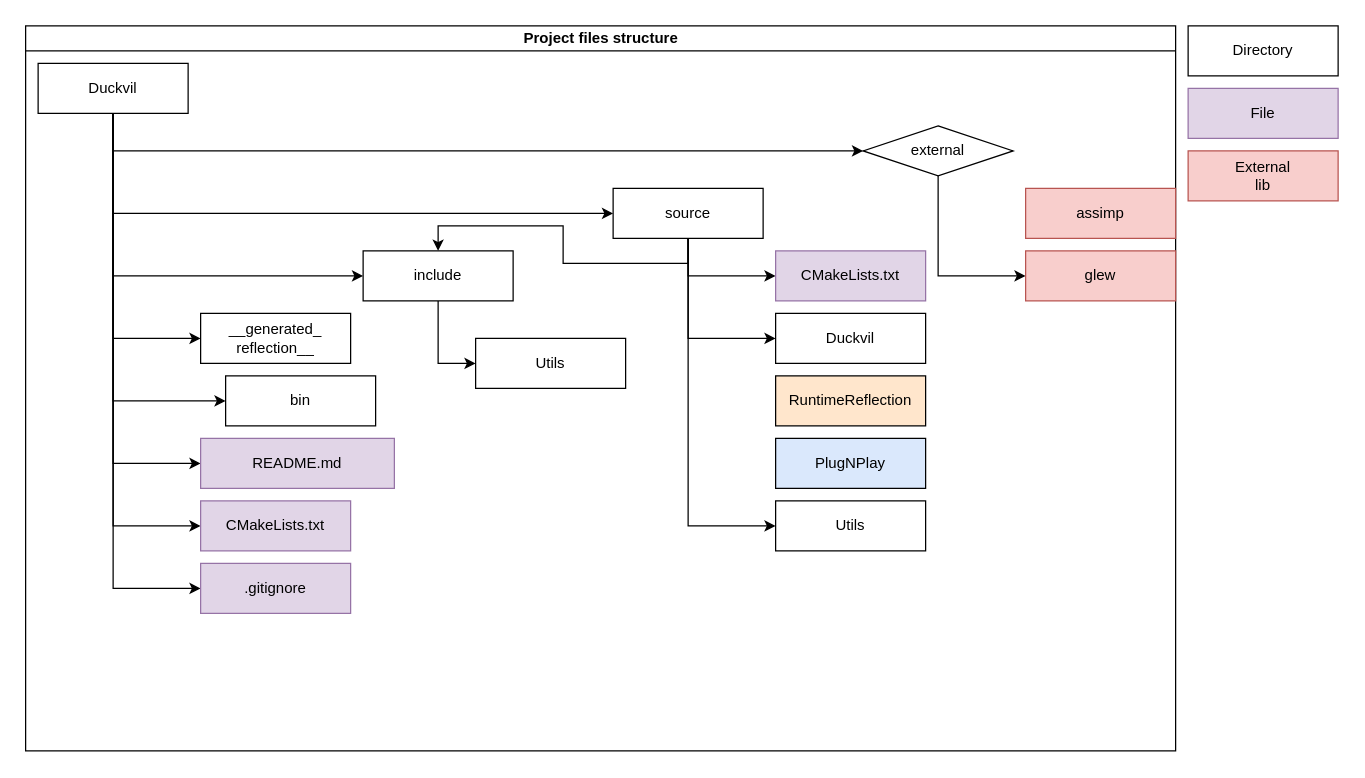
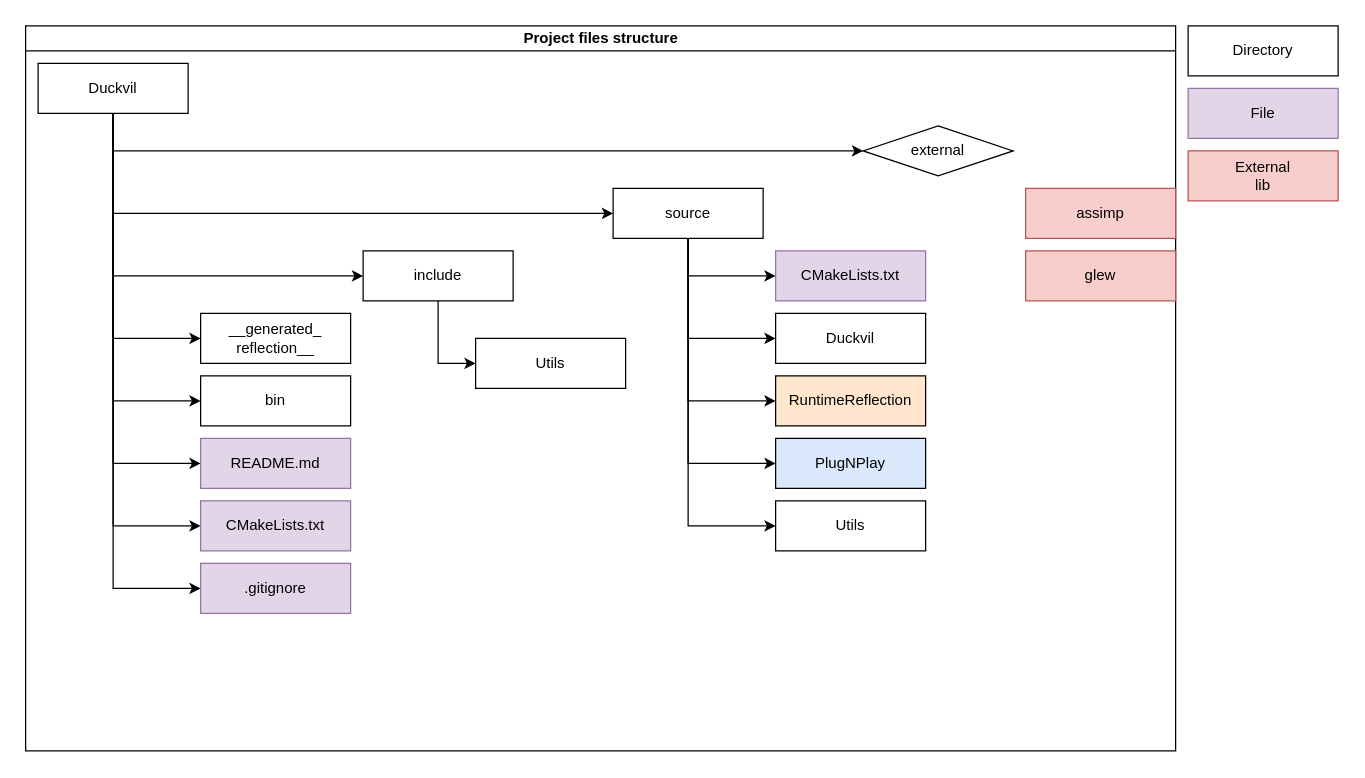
edge "source" -> "include": now "source" -> "RuntimeReflection"
edge "external" -> "glew": removed
node "bin": moved (301, 401) -> (276, 401)
node "README.md": size 194x50 -> 150x50
edge "source" -> "PlugNPlay": added
